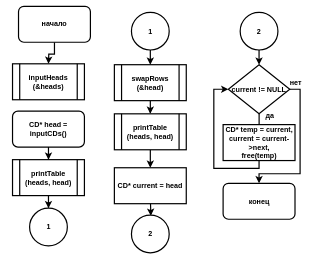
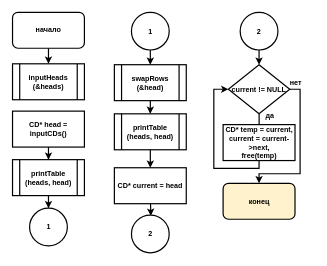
node "начало": moved (54, 24) -> (48, 30)
node "CD* head = inputCDs()": shape rounded rectangle -> rectangle
node "конец": fillcolor #ffffff -> #fff2cc
